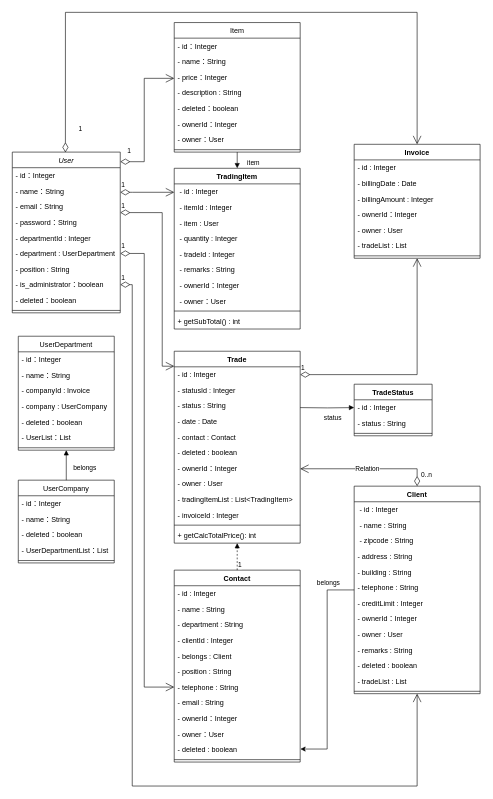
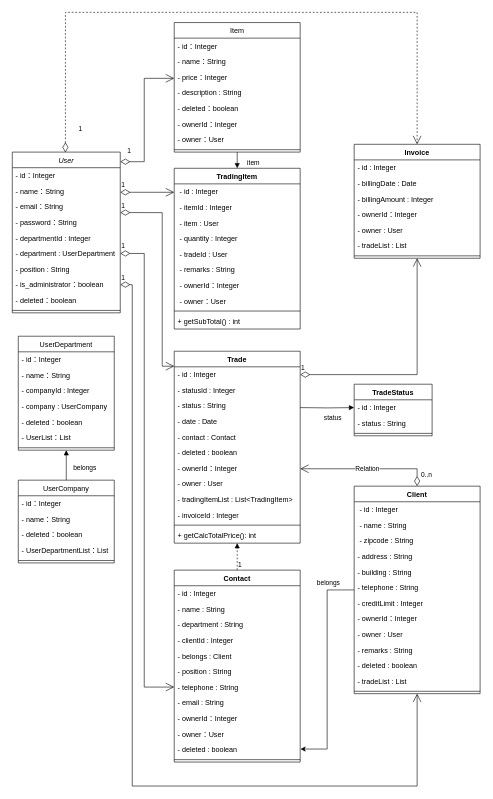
edge "Invoice" -- "User": style solid -> dashed
node "- tradeId : Integer": label "- tradeId : Integer" -> "- tradeId : User"
node "- companyId : Invoice": label "- companyId : Invoice" -> "- companyId : Integer"
